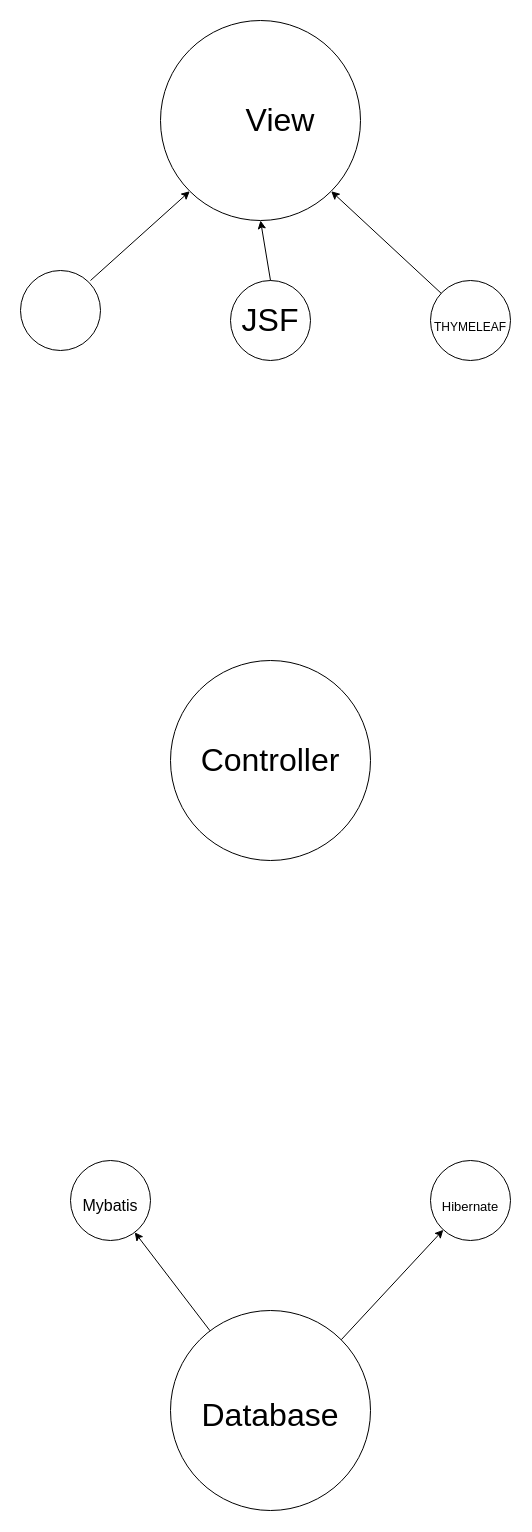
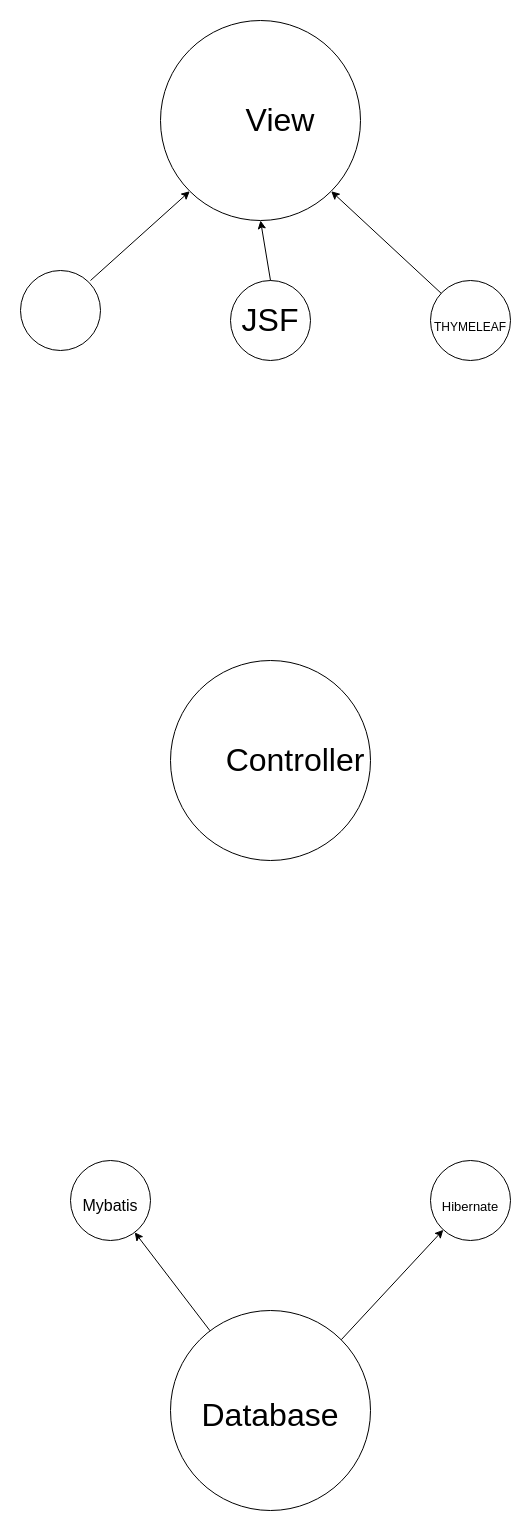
node "Controller": moved (271, 761) -> (296, 761)
